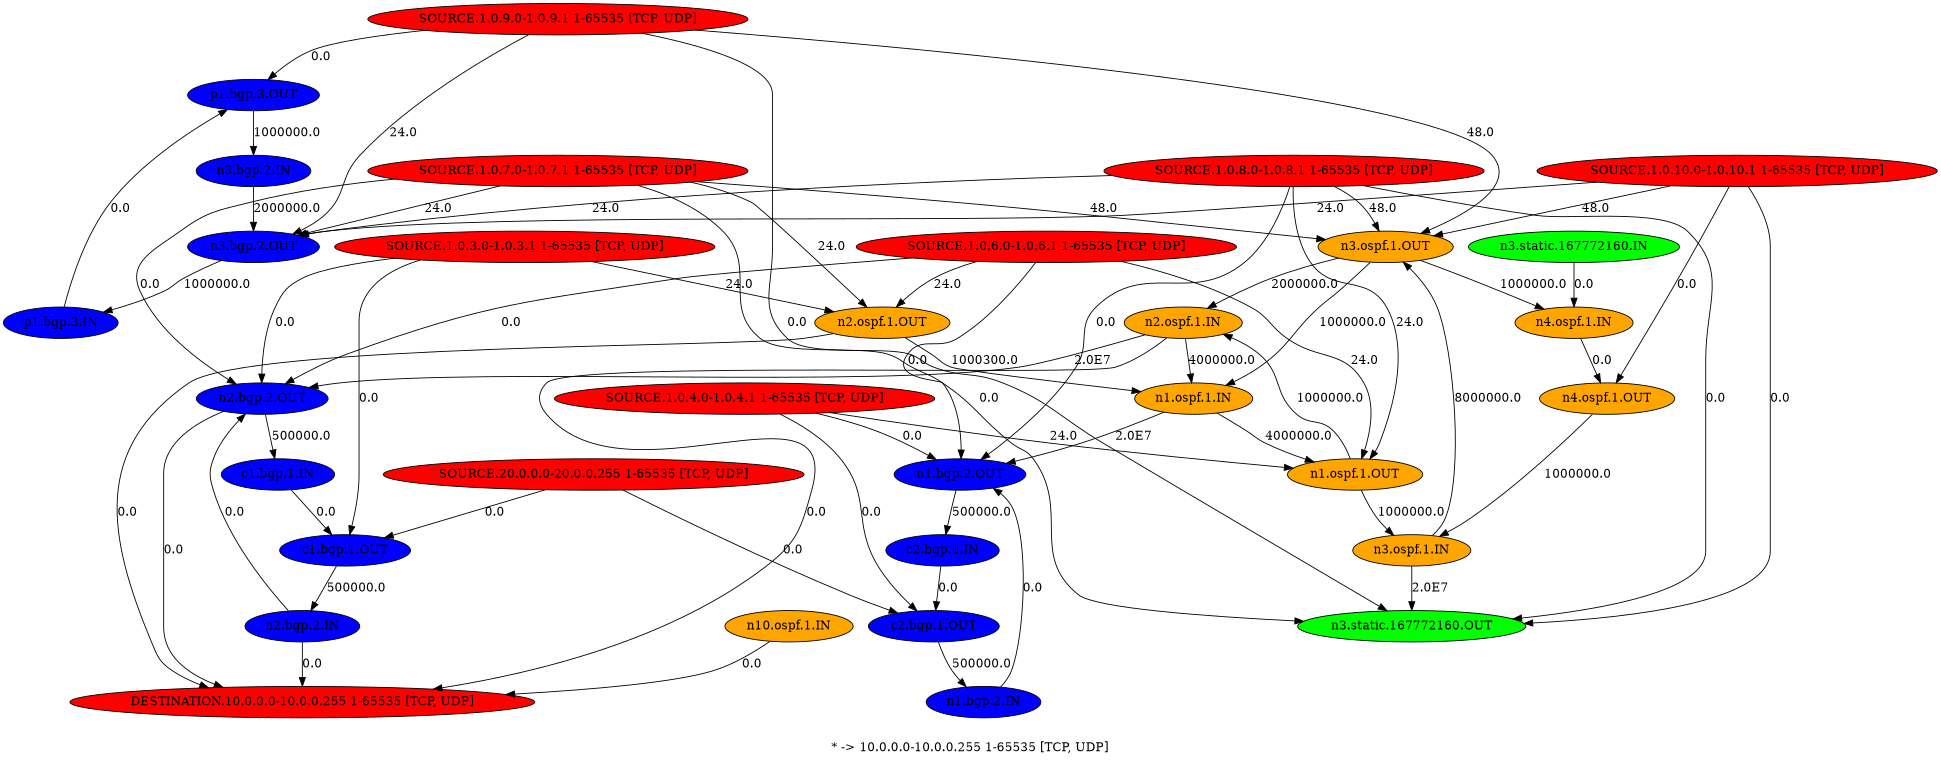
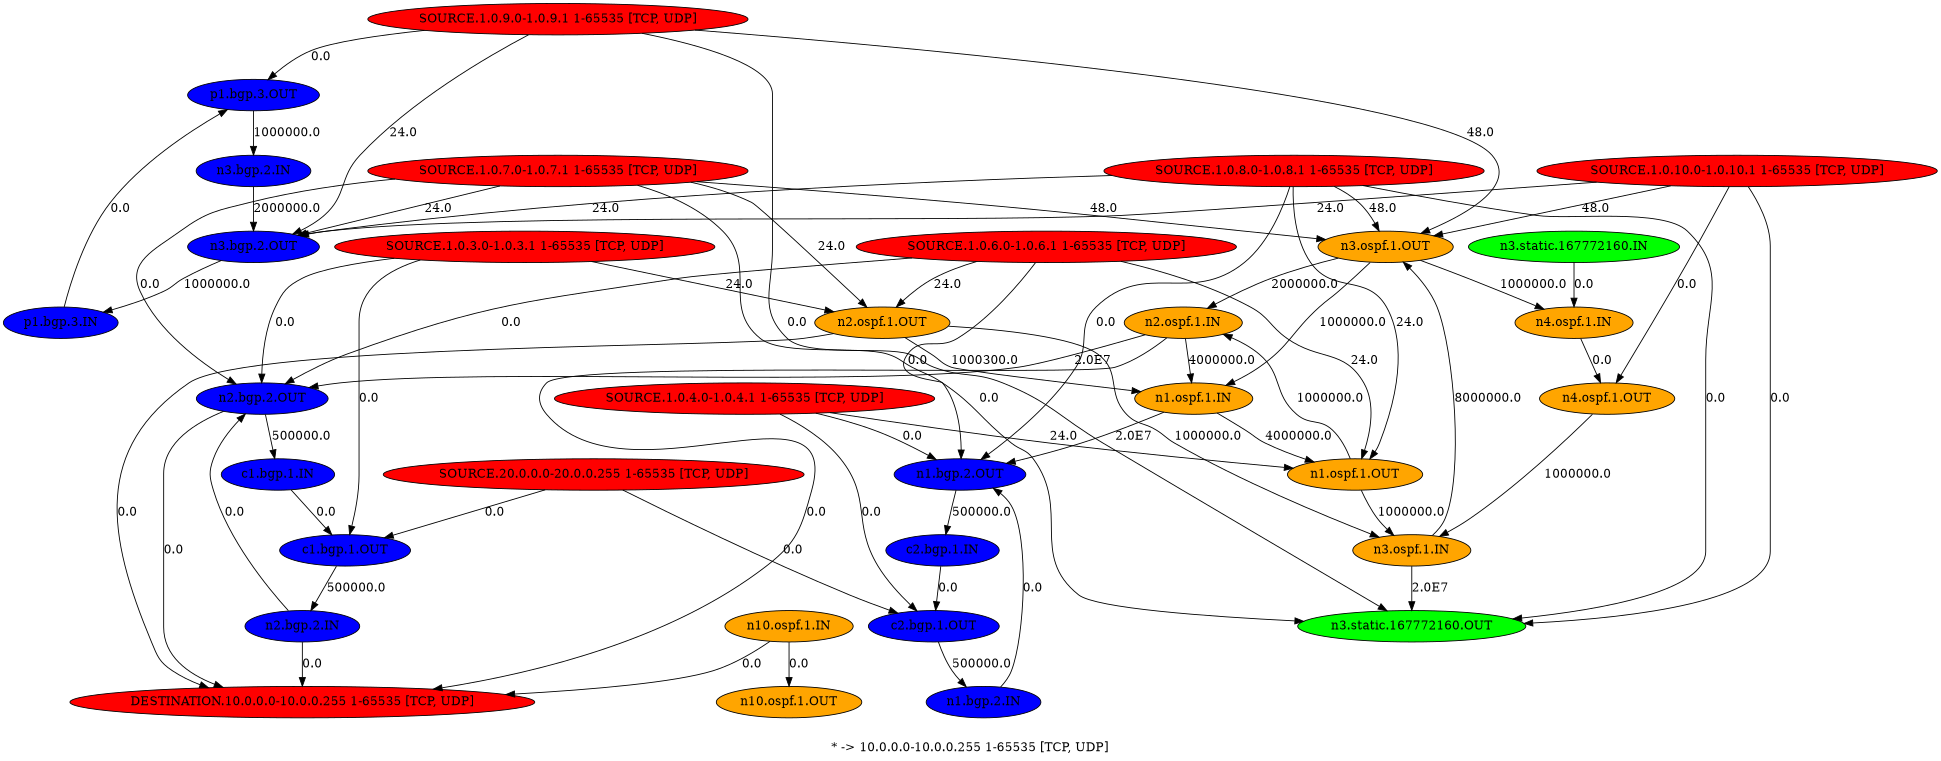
edge "n2.ospf.1.OUT" -> "n3.ospf.1.IN": added, label "1000000.0"
node "n10.ospf.1.OUT": added
